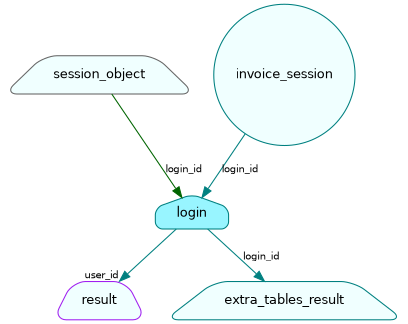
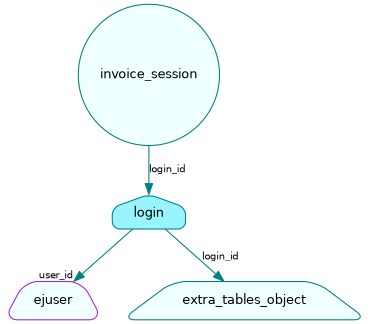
node "session_object": removed
node "result": label "result" -> "ejuser"
node "extra_tables_result": label "extra_tables_result" -> "extra_tables_object"
